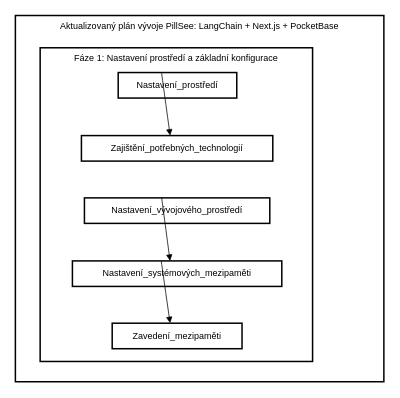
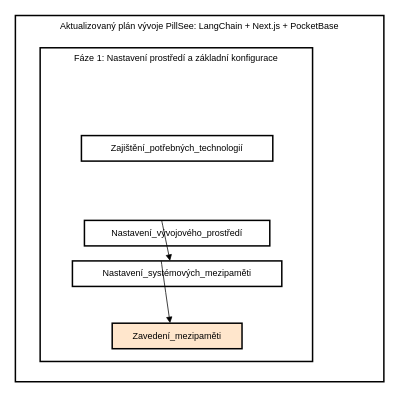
node "Nastavení_prostředí": removed
edge "Nastavení_prostředí" -> "Zajištění_potřebných_technologií": removed
node "Nastavení_vývojového_prostředí": moved (177, 210) -> (177, 233)
node "Zavedení_mezipaměti": fillcolor #ffffff -> #ffe6cc
